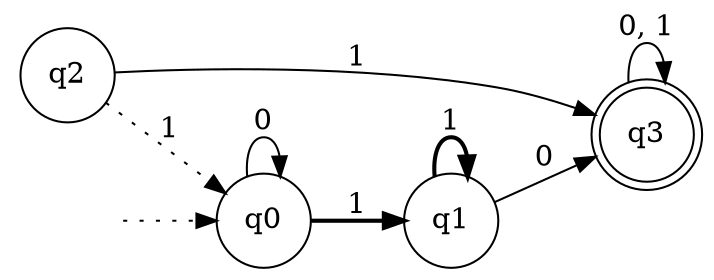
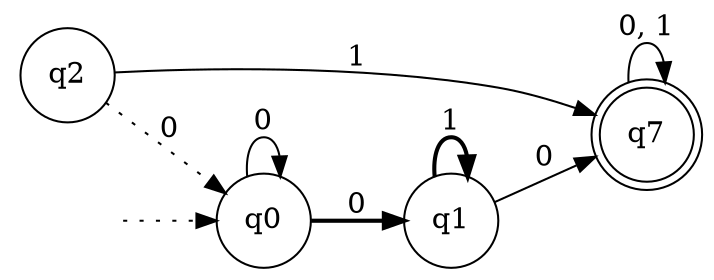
edge "q2" -> "q0": label "1" -> "0"
node "q3": label "q3" -> "q7"
edge "q0" -> "q1": label "1" -> "0"
